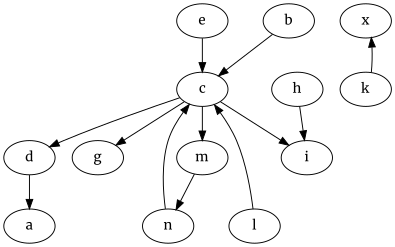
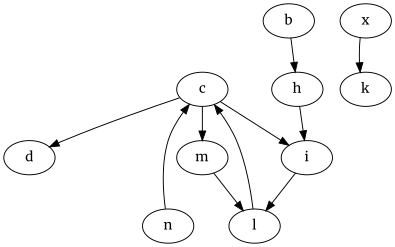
node "e": removed
edge "b" -> "c": now "b" -> "h"
edge "k" -> "x": reversed
node "g": removed
edge "m" -> "n": now "m" -> "l"
edge "i" -> "l": added
node "a": removed
